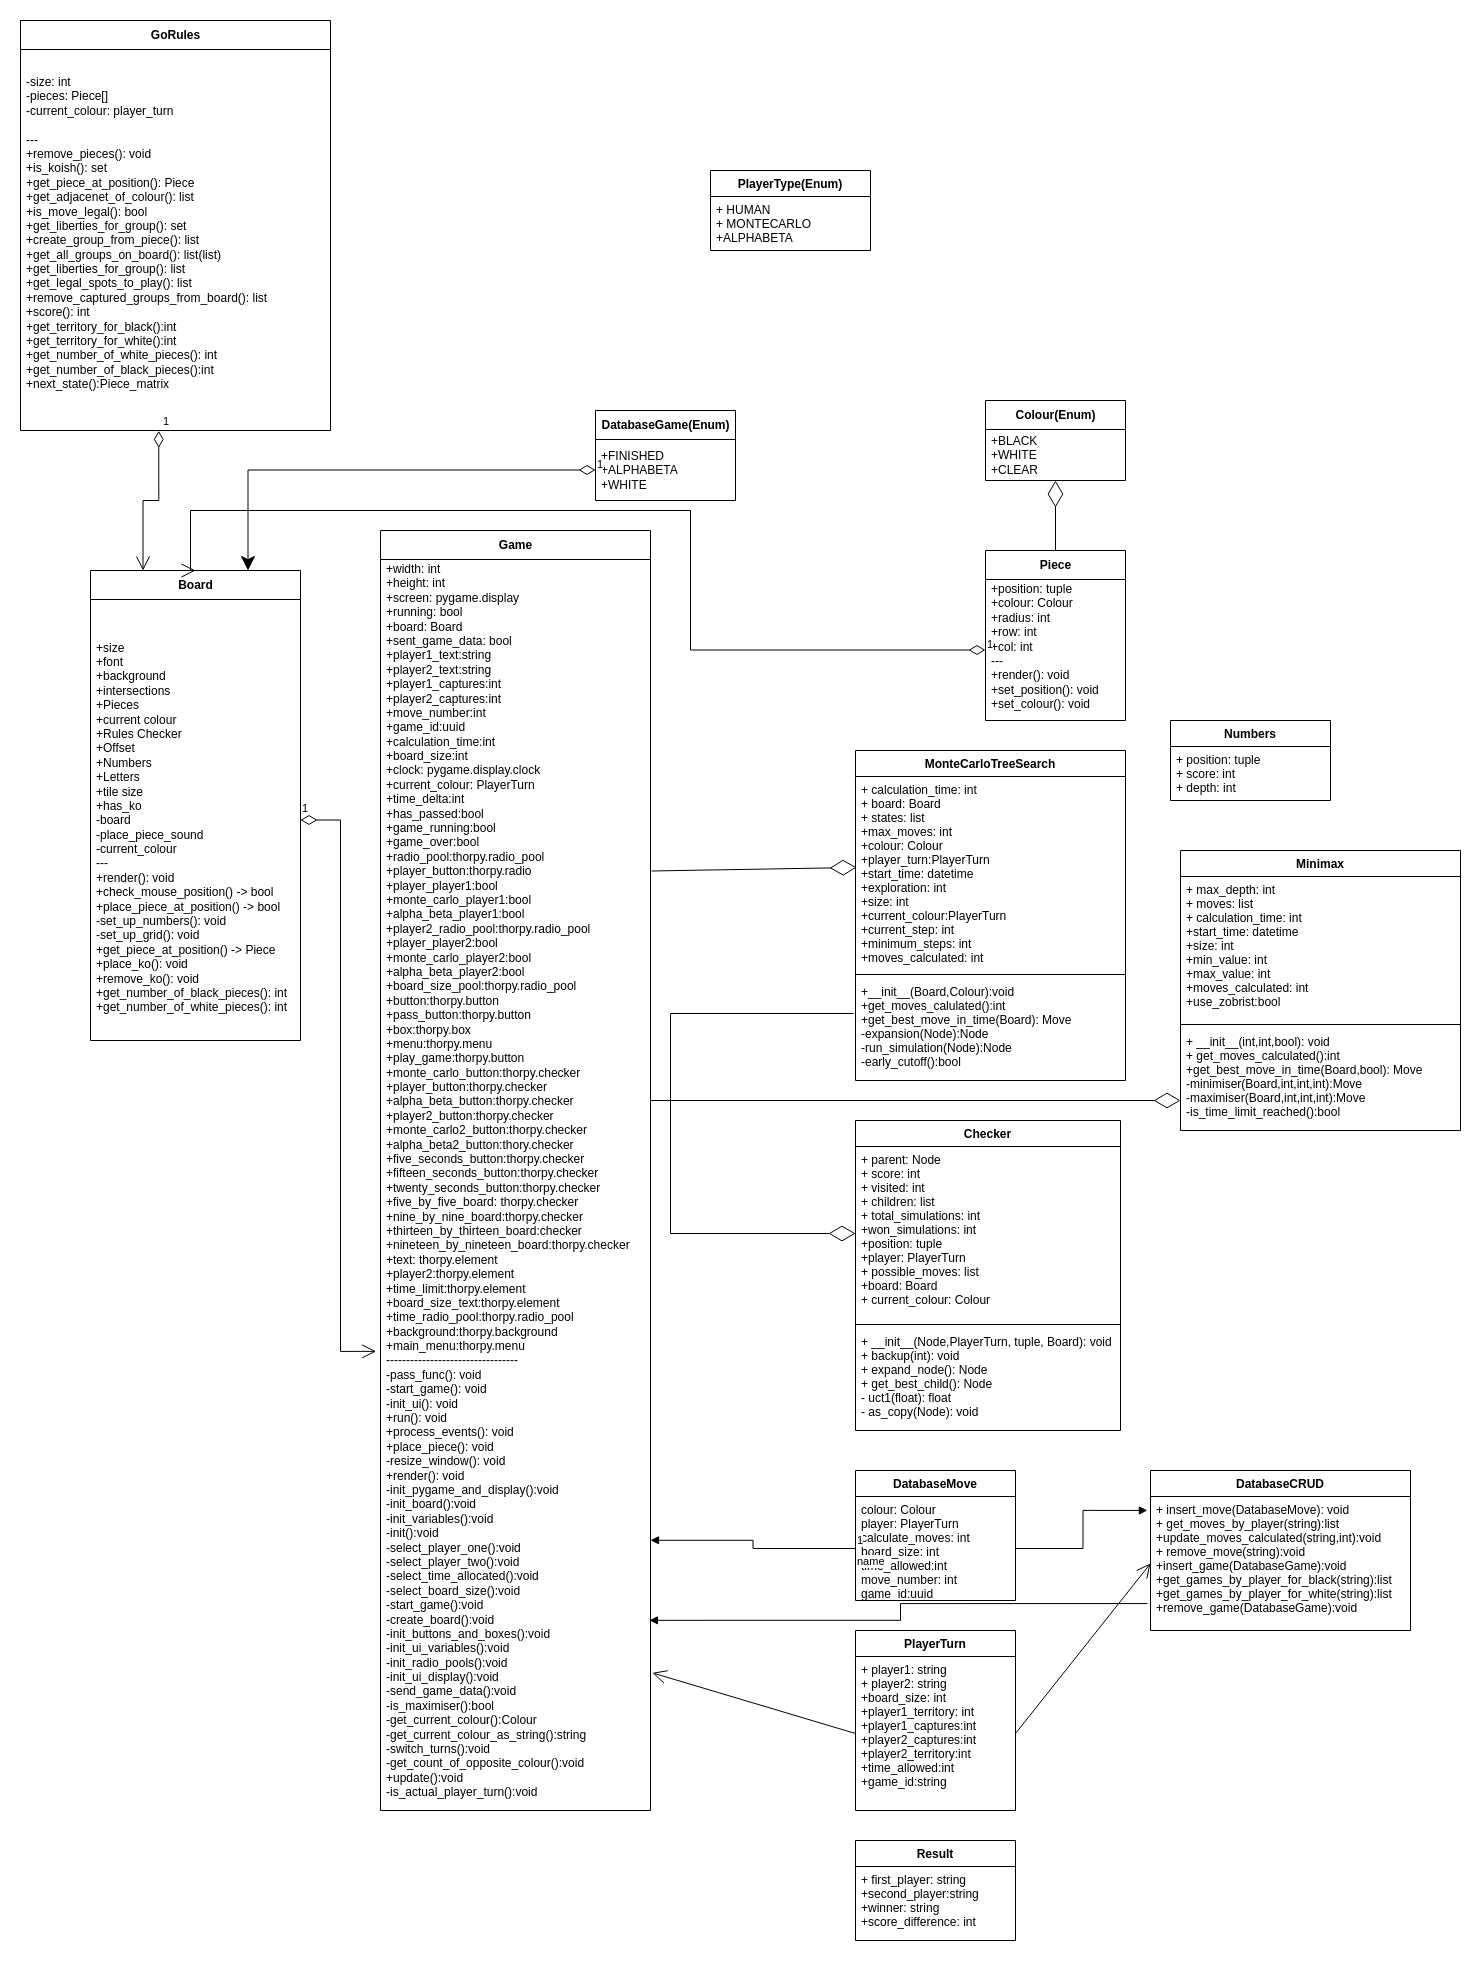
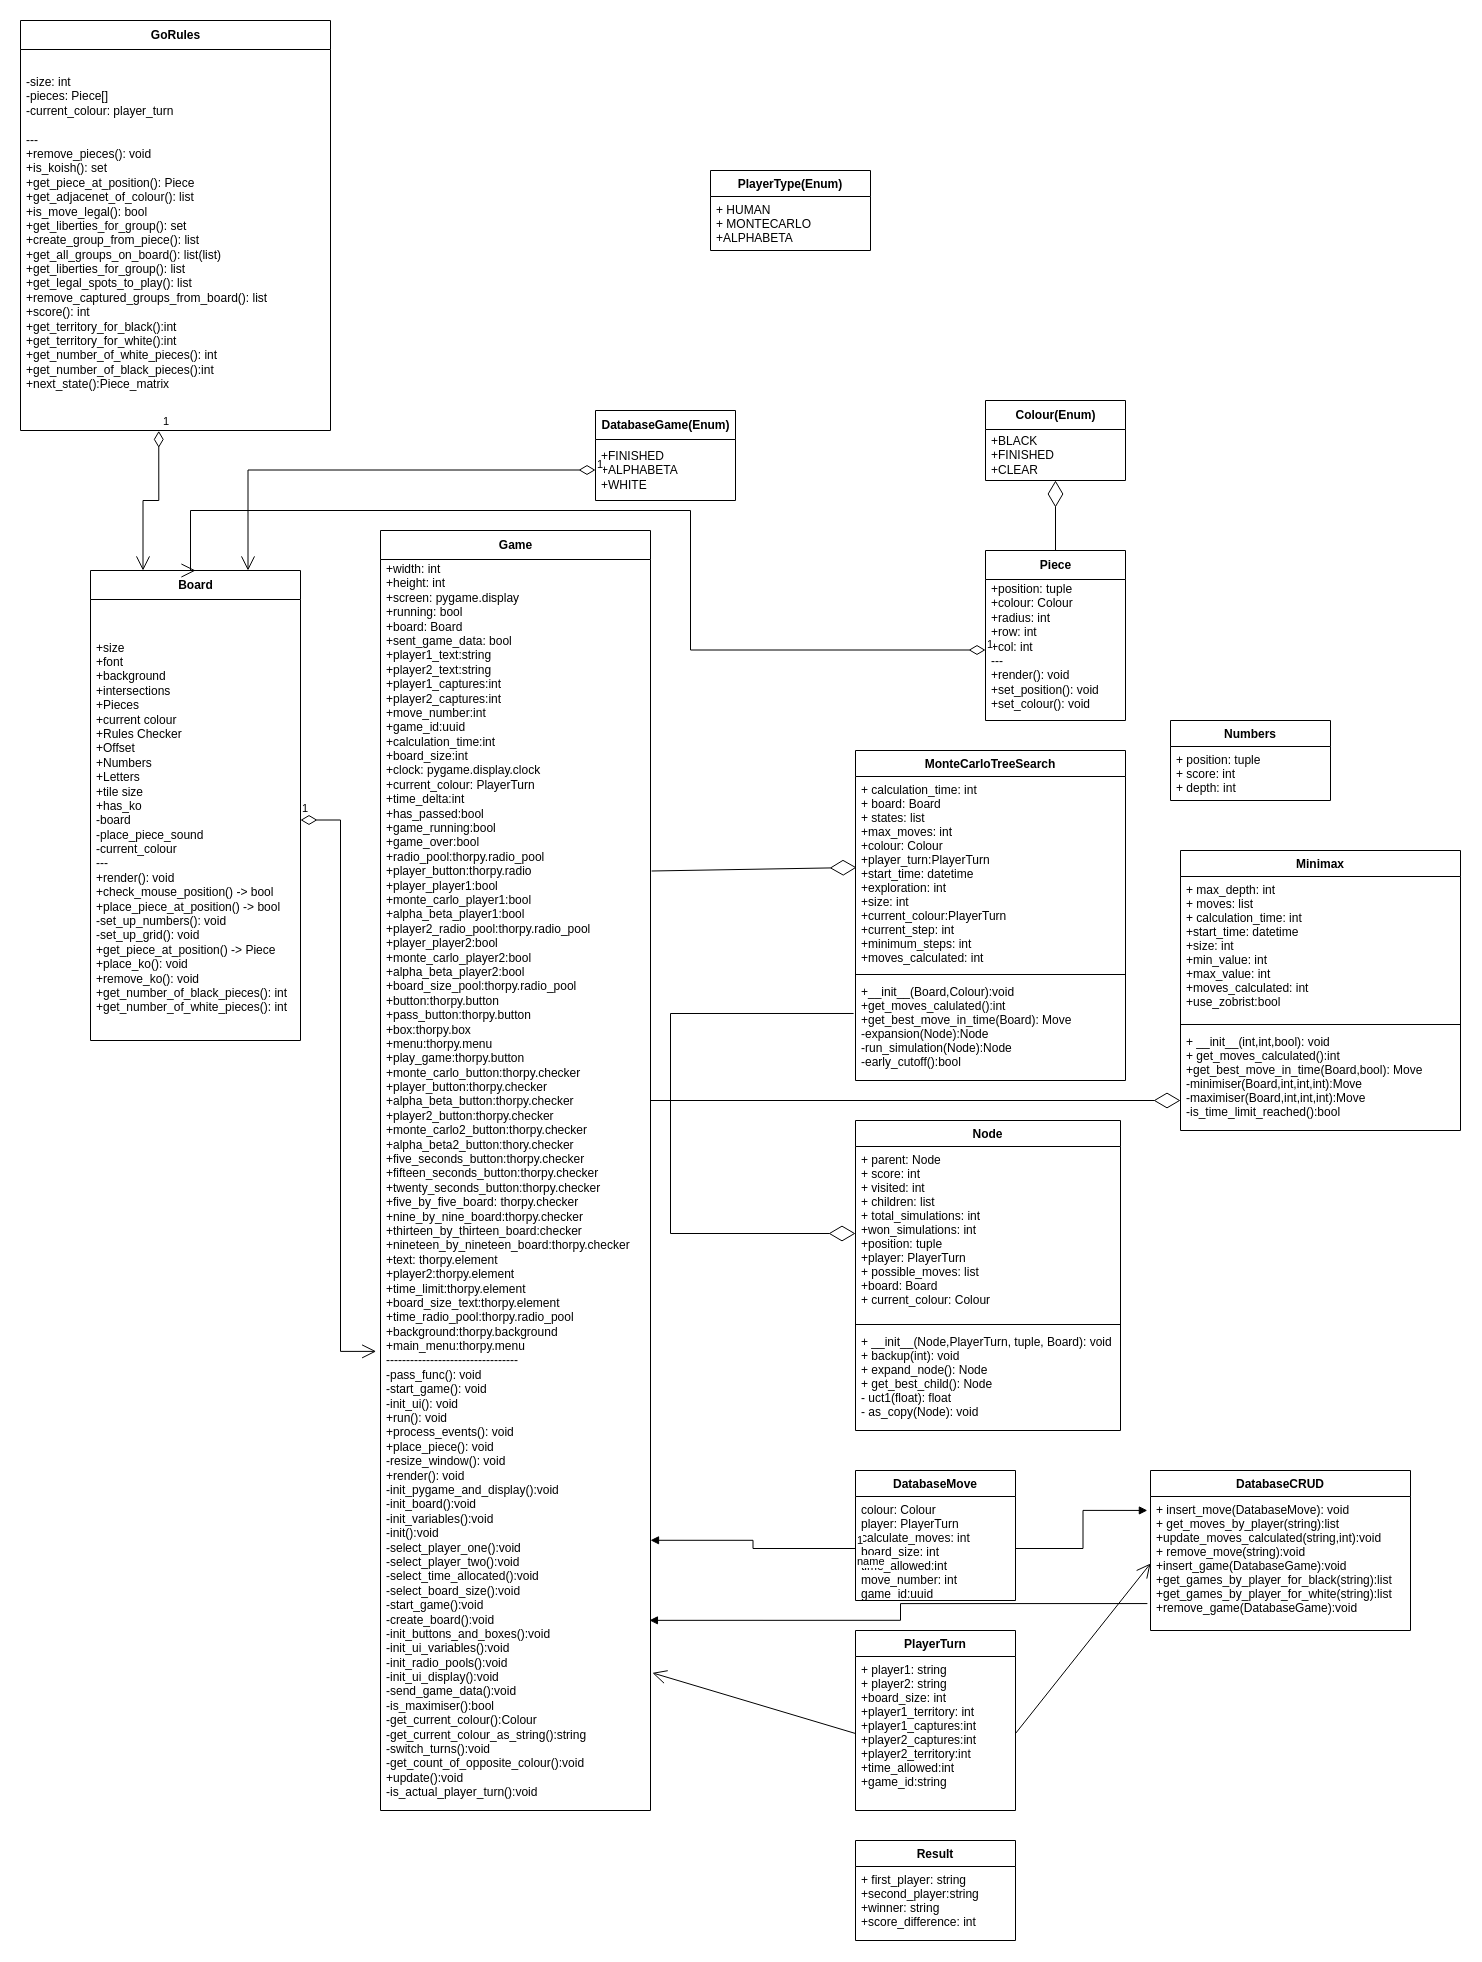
node "+BLACK +WHITE +CLEAR": label "+BLACK +WHITE +CLEAR" -> "+BLACK +FINISHED +CLEAR"
edge "+FINISHED +ALPHABETA +WHITE" -- "Board": arrowhead classic -> open
node "Checker": label "Checker" -> "Node"
